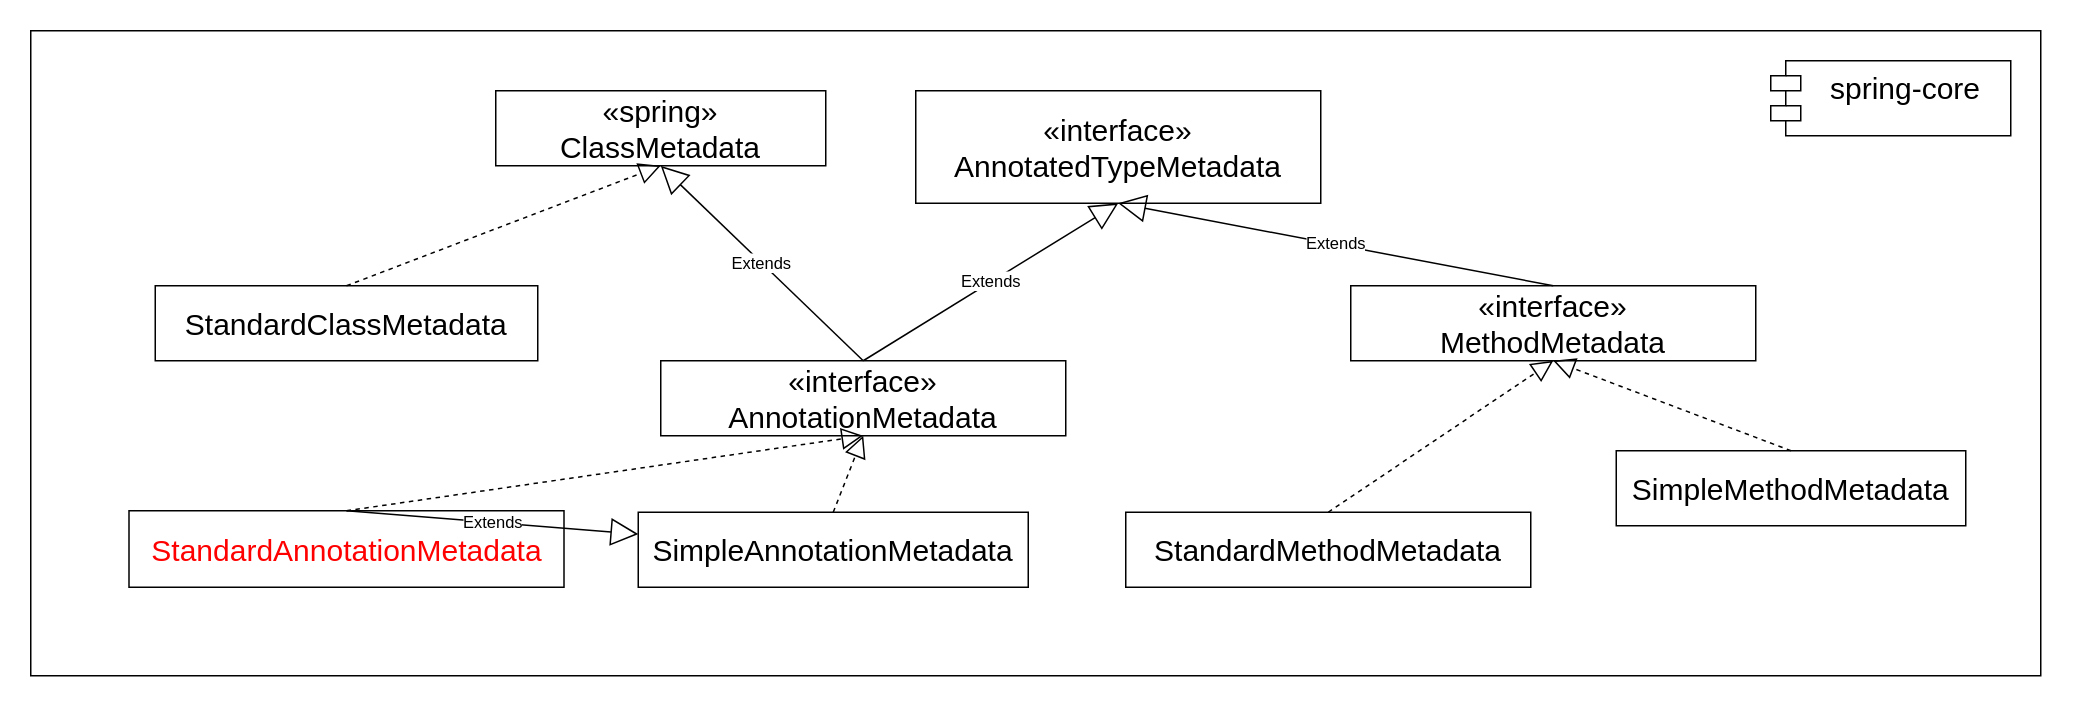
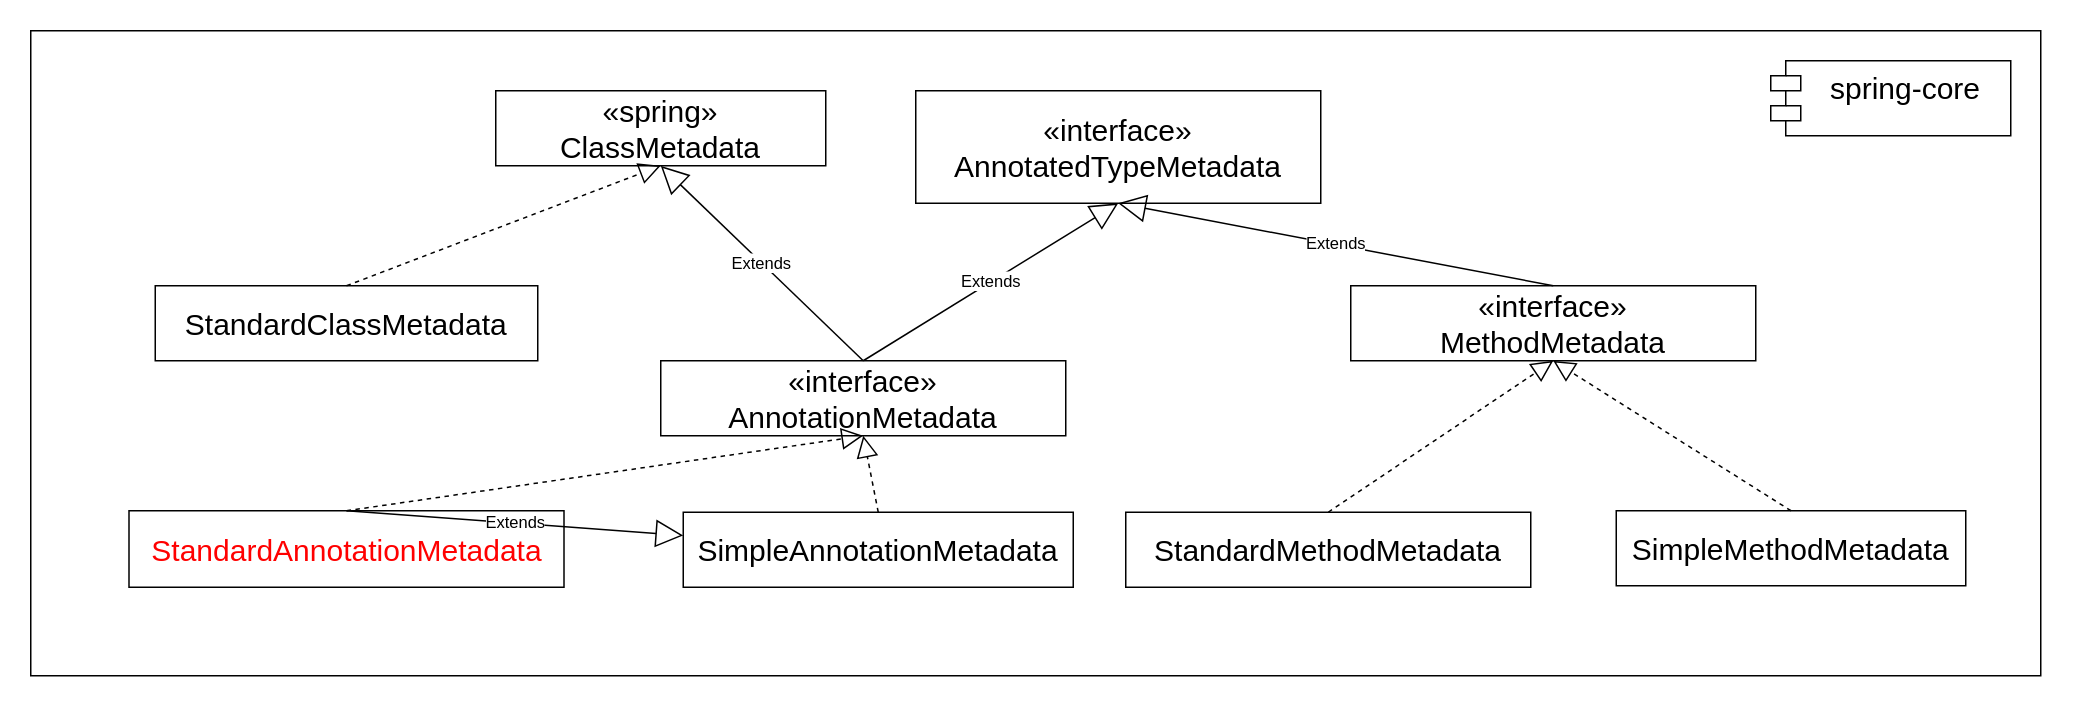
node "SimpleMethodMetadata": moved (1791, 488) -> (1791, 548)
node "SimpleAnnotationMetadata": moved (833, 550) -> (878, 550)
